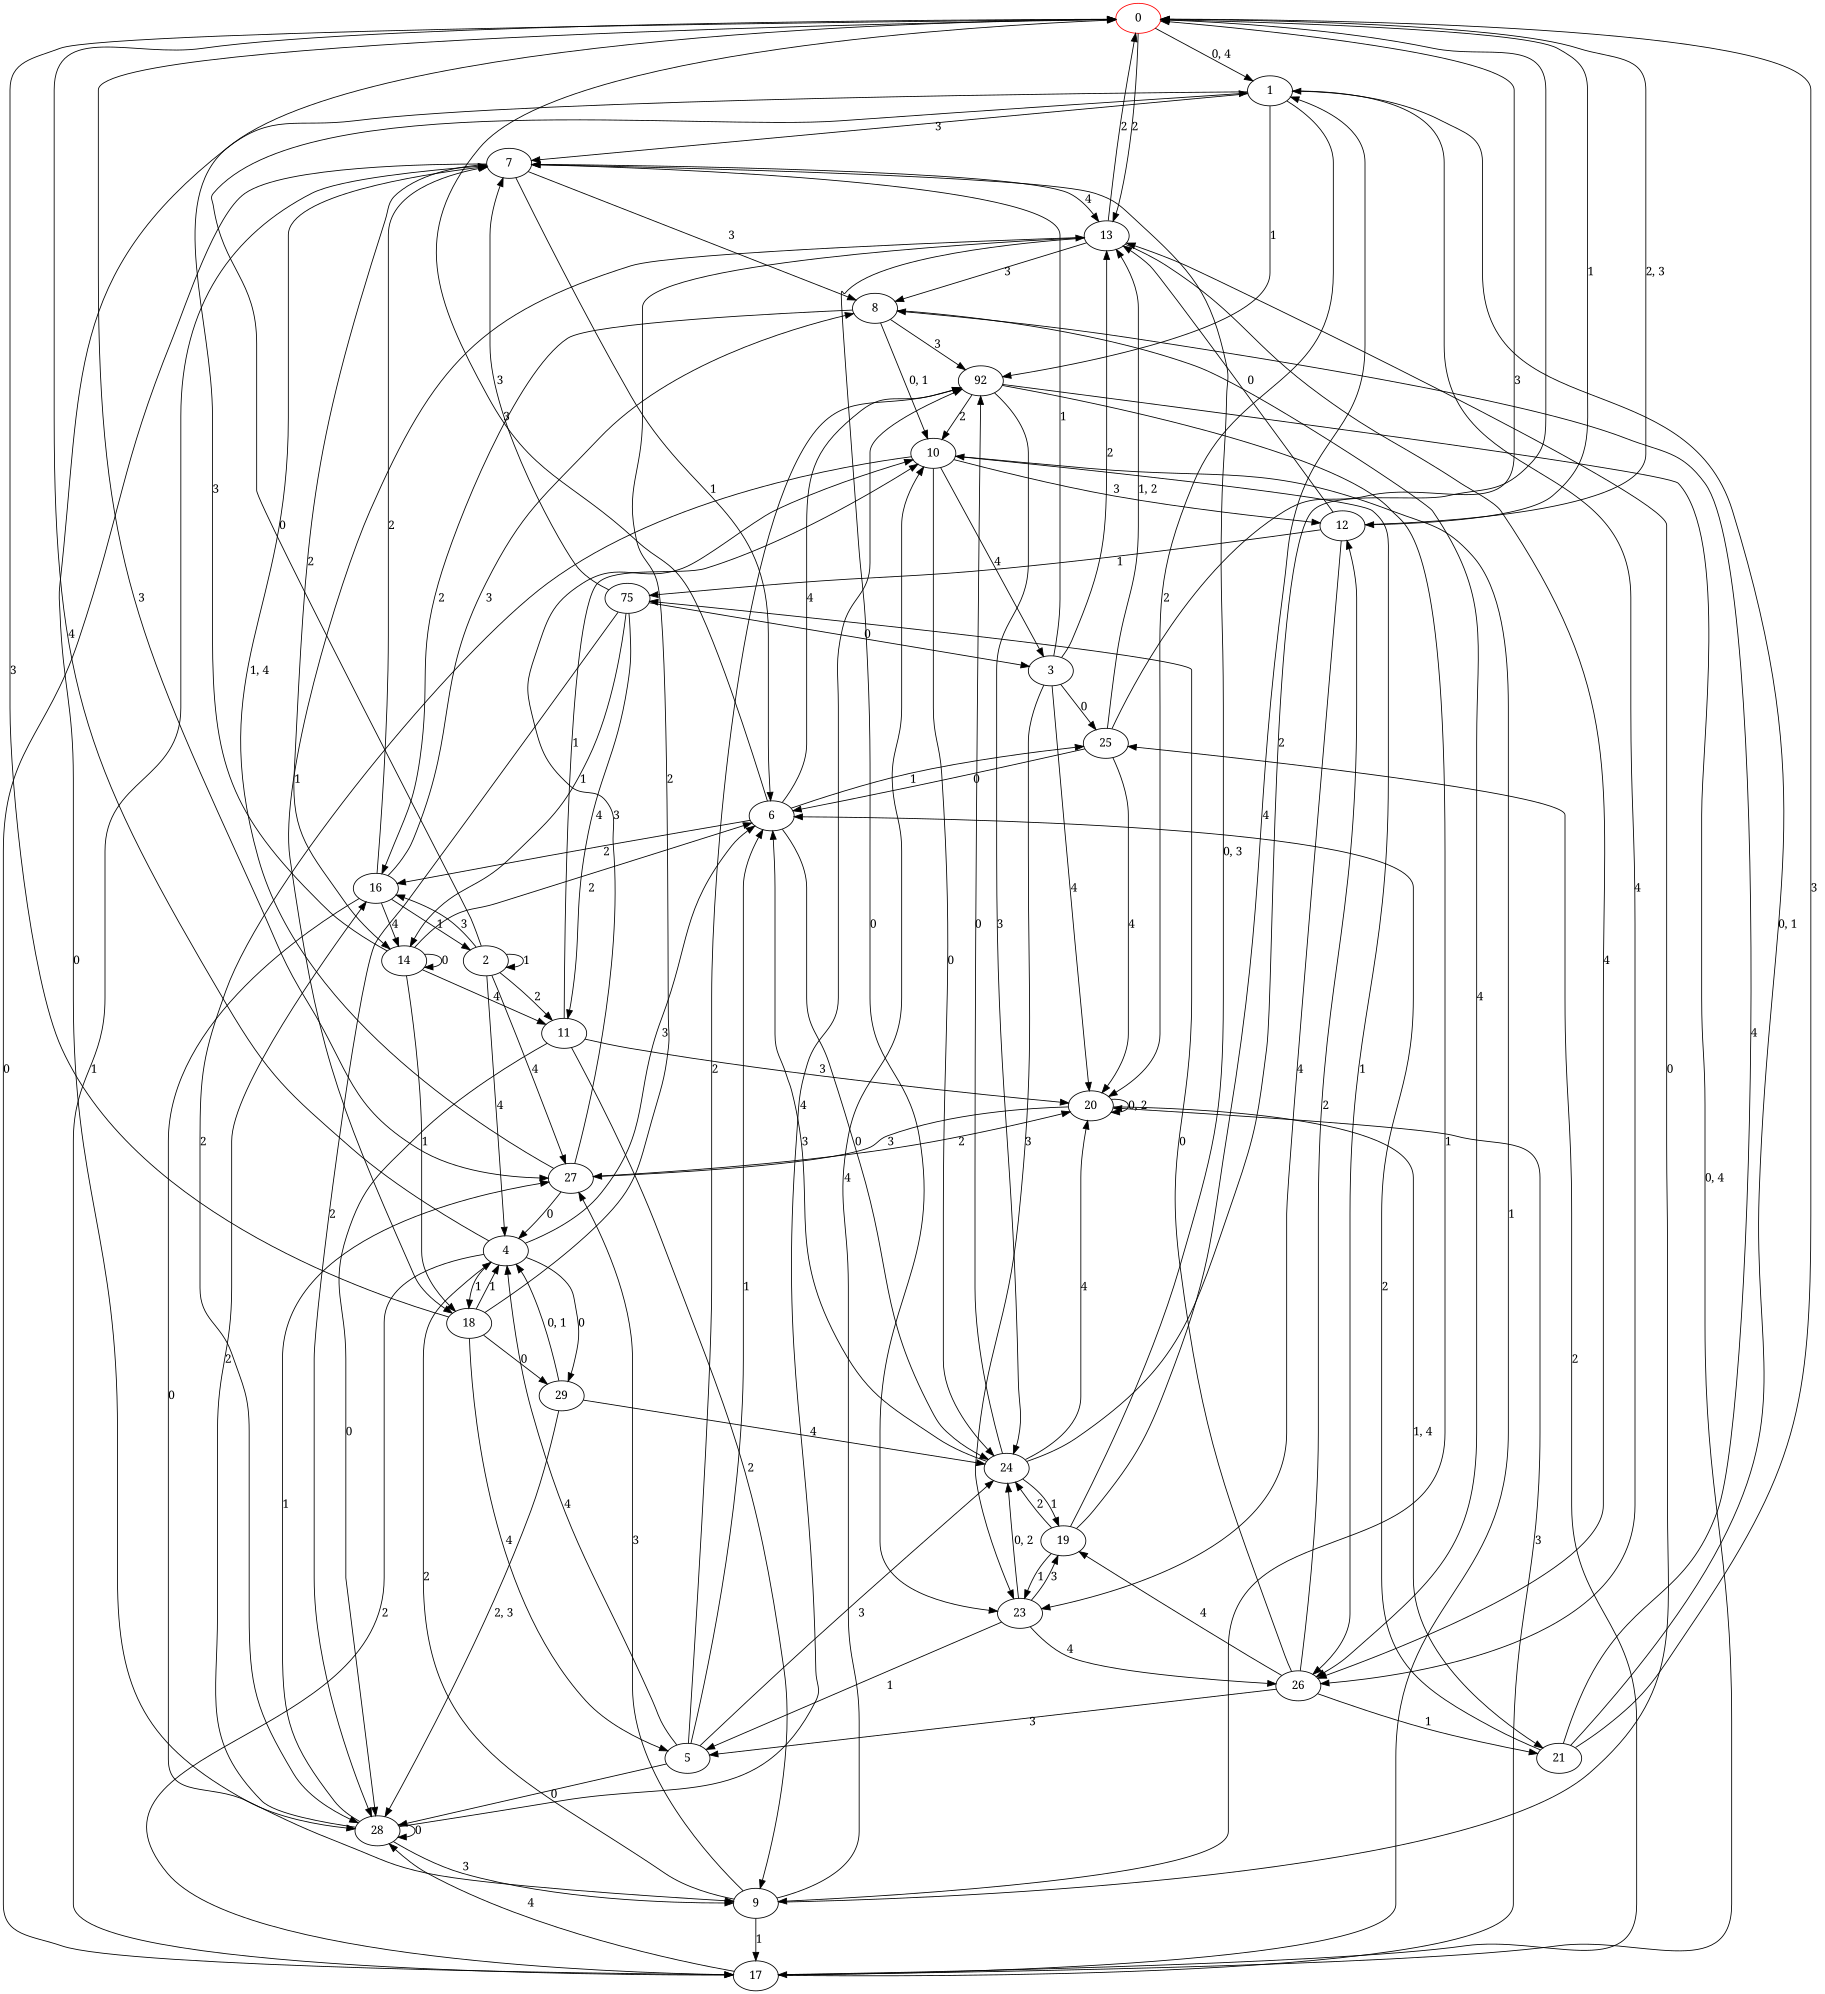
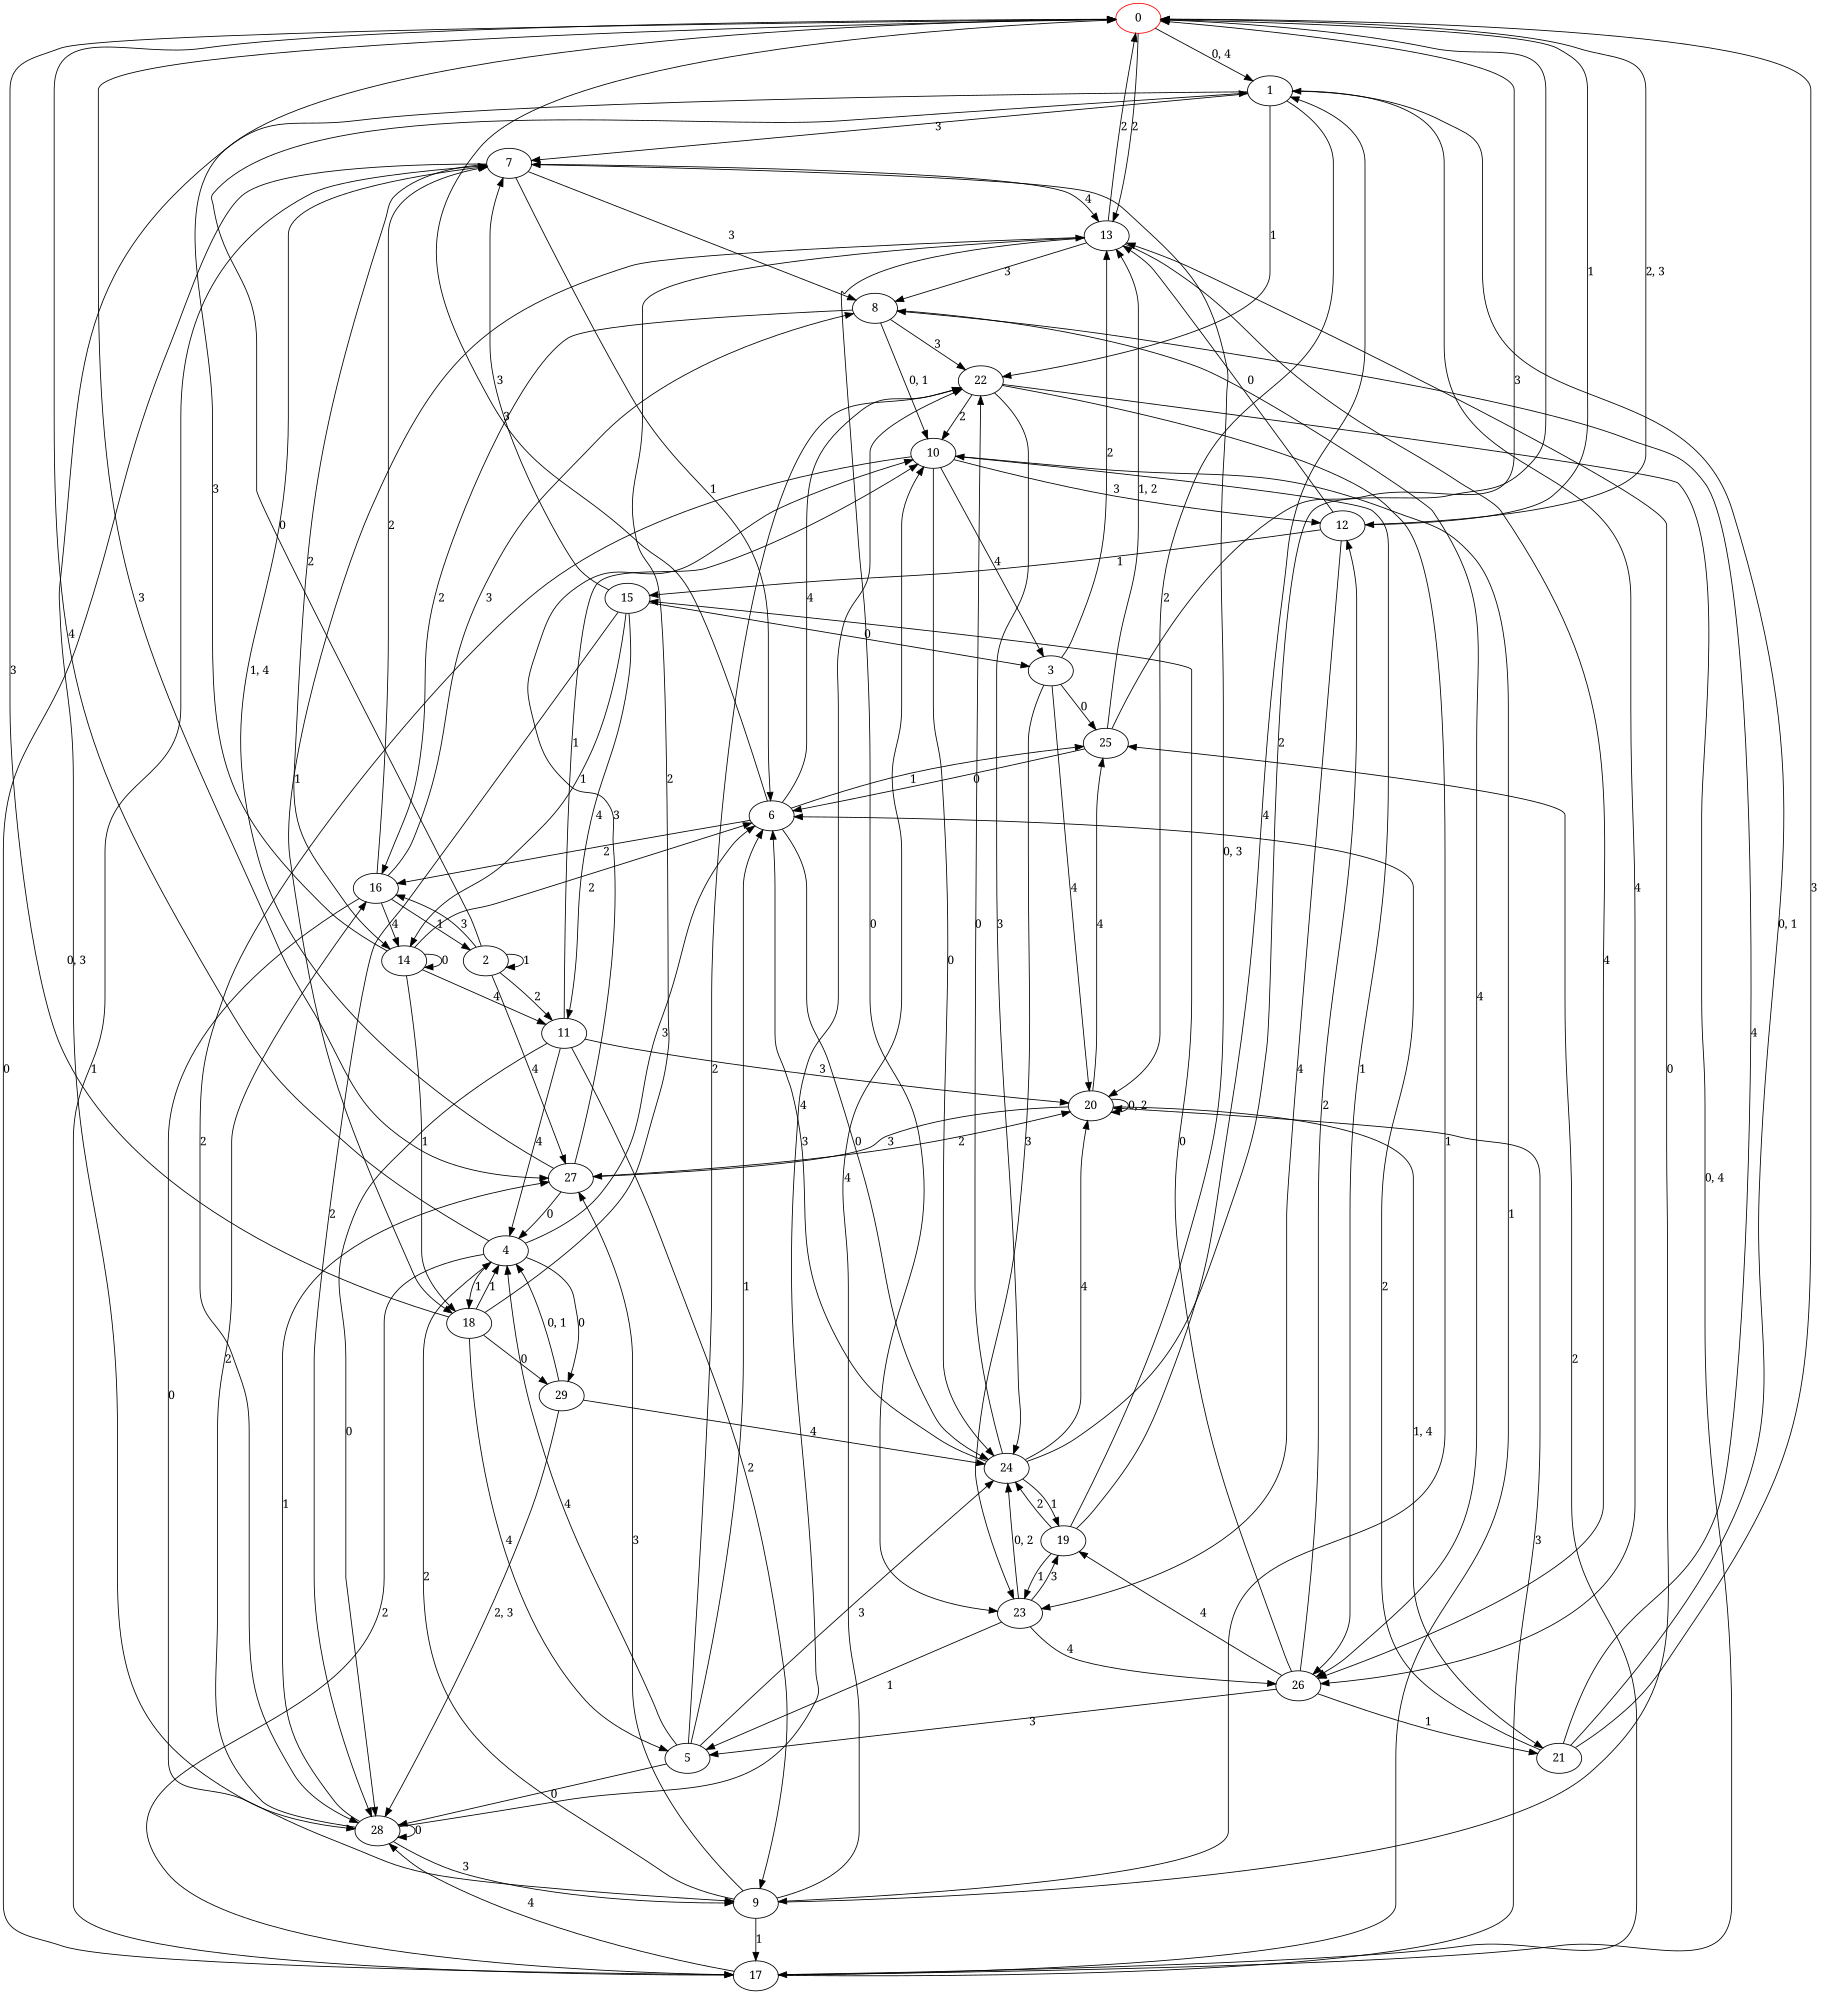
edge "3" -> "7": removed, label "1"
node "92": label "92" -> "22"
node "75": label "75" -> "15"
edge "25" -> "20": reversed
edge "1" -> "28": label "0" -> "0, 3"
edge "2" -> "4": now "11" -> "4"
